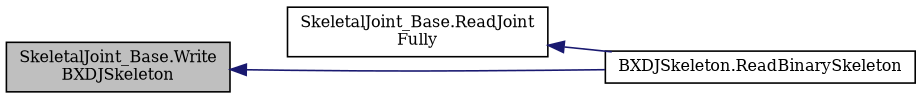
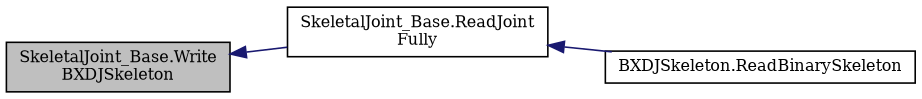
edge "BXDJSkeleton.ReadBinarySkeleton" -> "SkeletalJoint_Base.Write BXDJSkeleton": now "SkeletalJoint_Base.ReadJoint Fully" -> "SkeletalJoint_Base.Write BXDJSkeleton"
